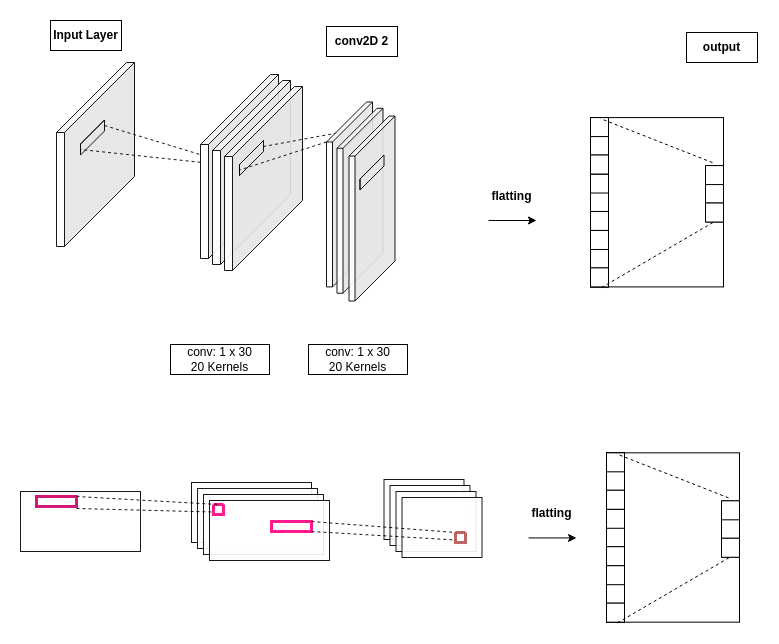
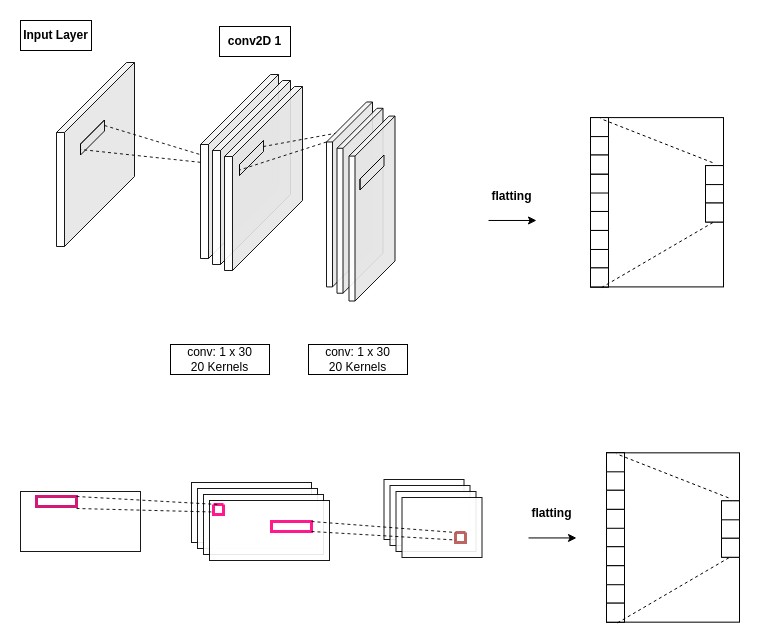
node "Input Layer": moved (86, 36) -> (56, 36)
node "conv2D 1": added
node "conv2D 2": removed
node "output": removed
